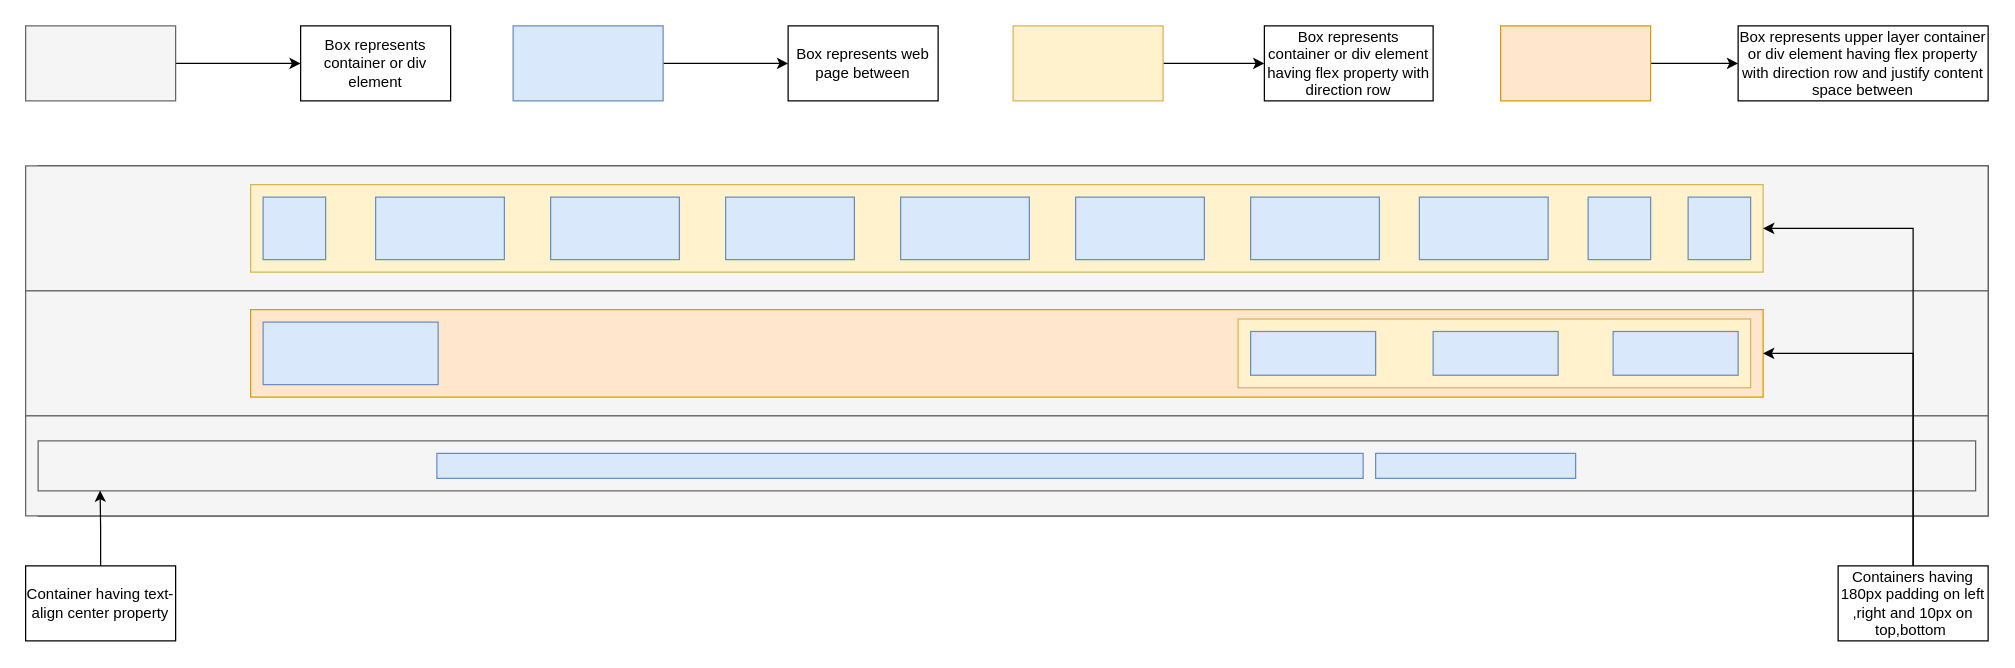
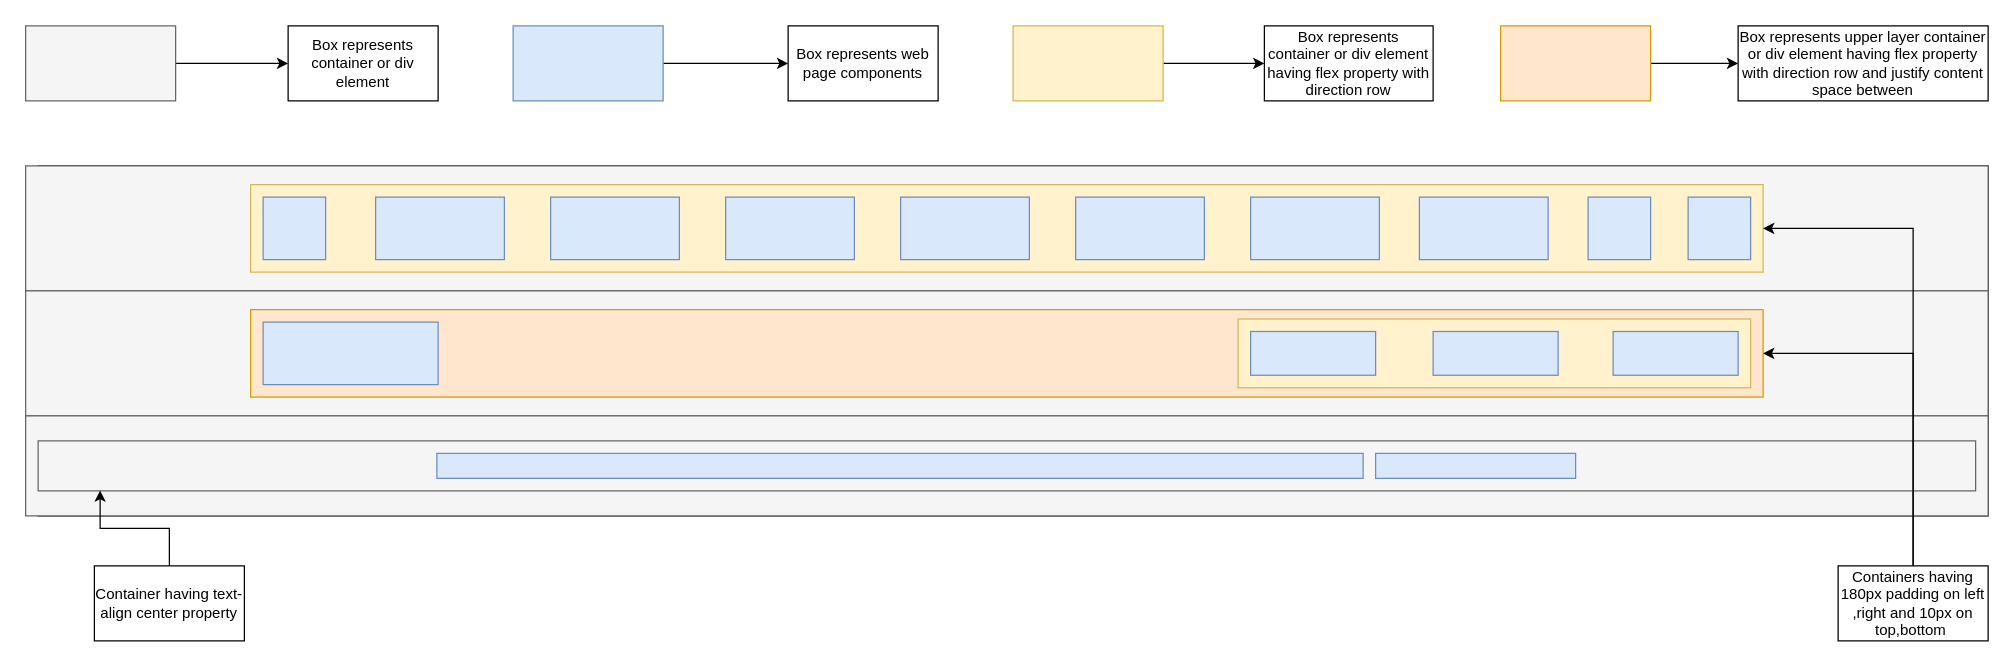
node "Box represents container or div element": moved (376, 63) -> (363, 63)
node "Box represents web page between": label "Box represents web page between" -> "Box represents web page components"
node "Container having text-align center property": moved (101, 603) -> (169, 603)
